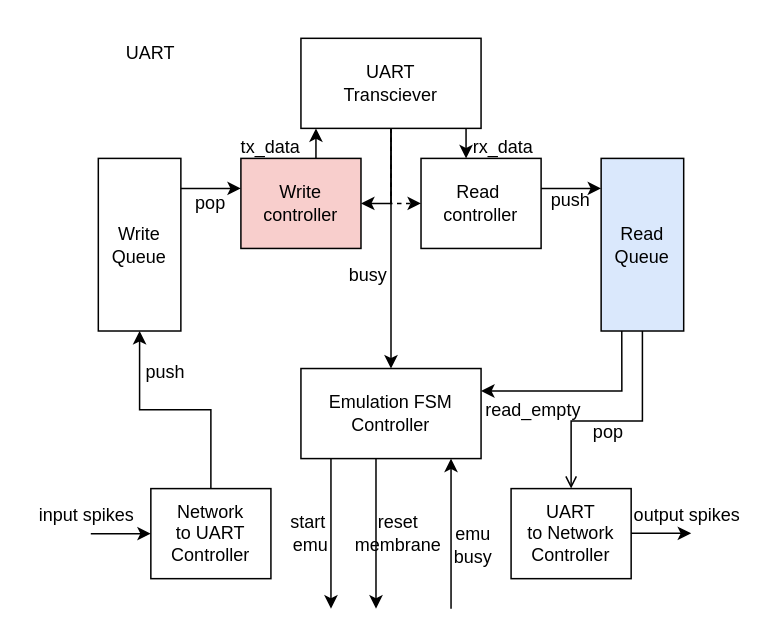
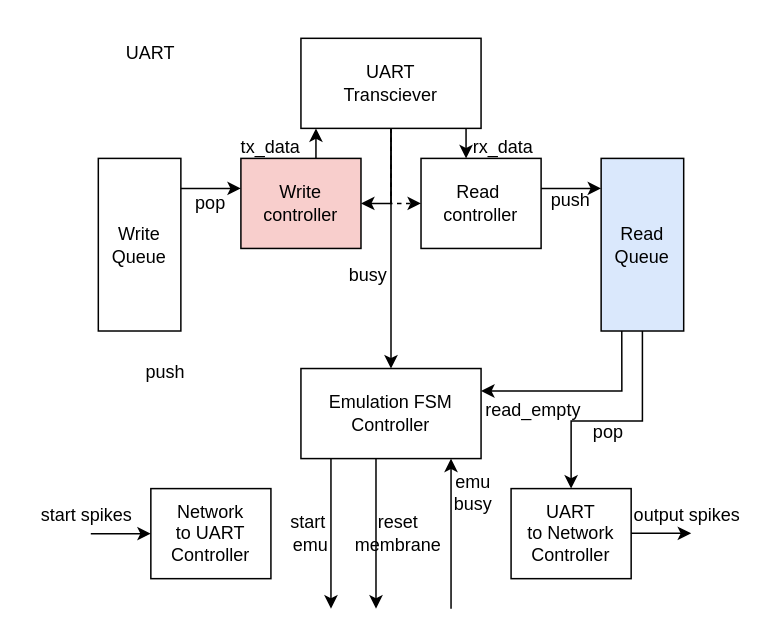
edge "Network to UART Controller" -> "Write Queue": removed
edge "Read Queue" -> "UART to Network Controller": arrowhead open -> classic
node "input spikes": label "input spikes" -> "start spikes"
node "emu busy": moved (473, 545) -> (473, 492)
